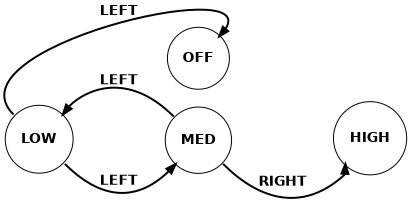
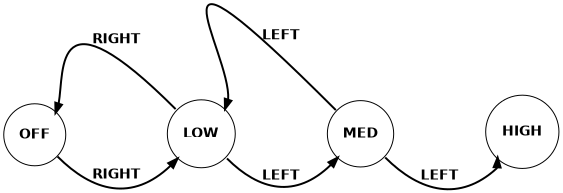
edge "LOW" -> "OFF": label "LEFT" -> "RIGHT"
edge "MED" -> "HIGH": label "RIGHT" -> "LEFT"
edge "OFF" -> "LOW": added, label "RIGHT"
